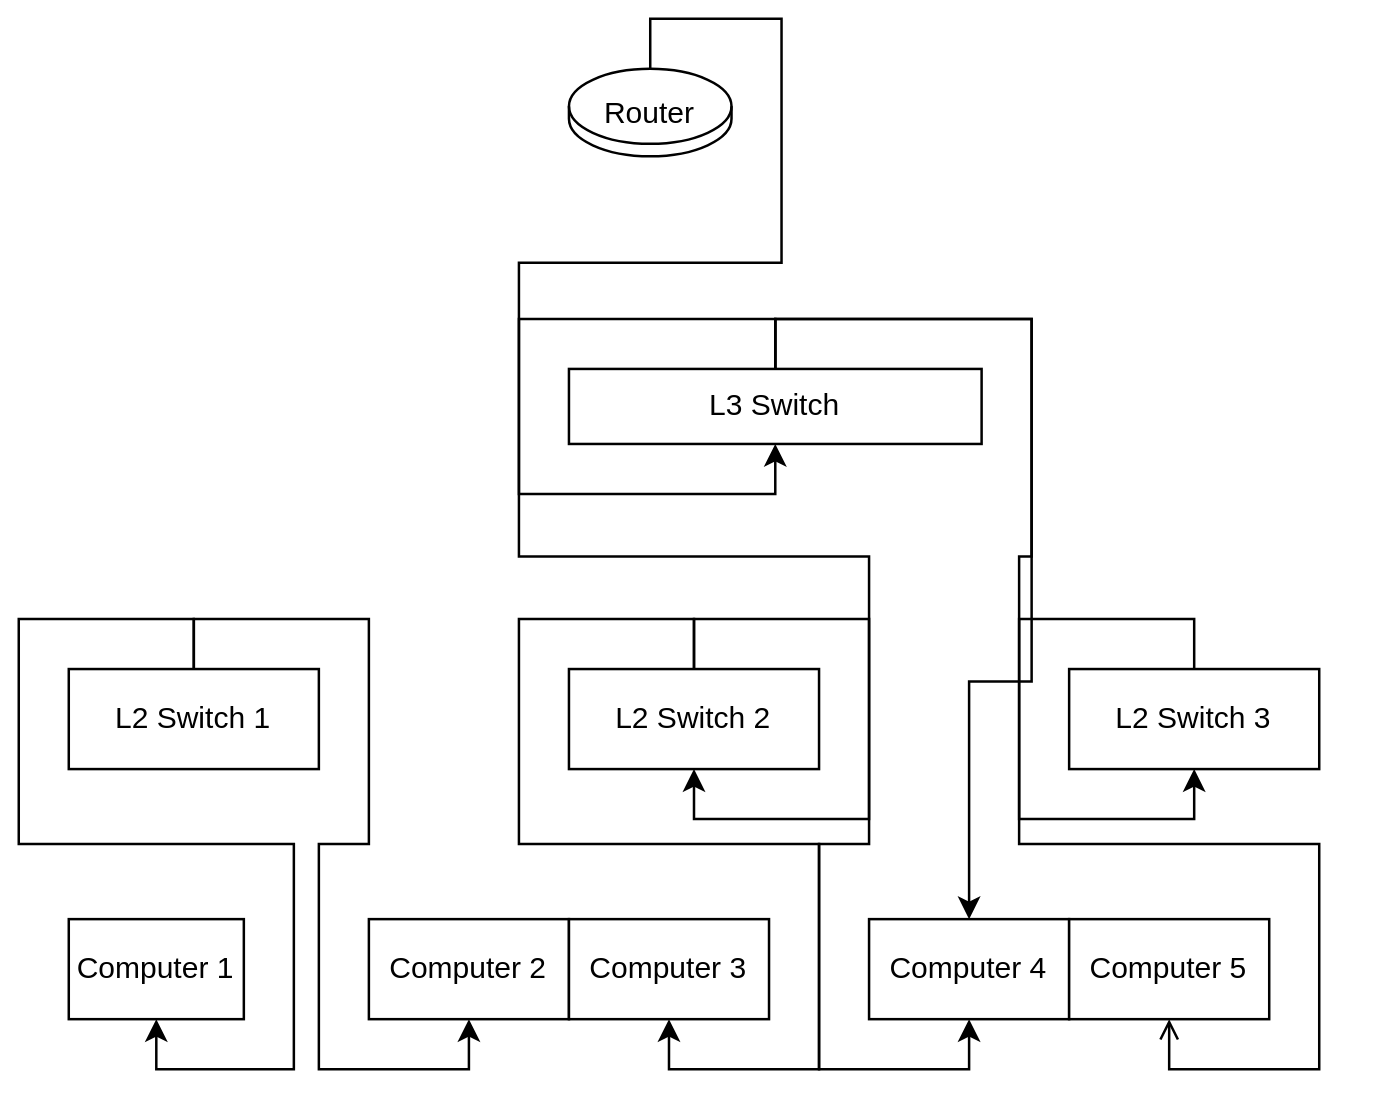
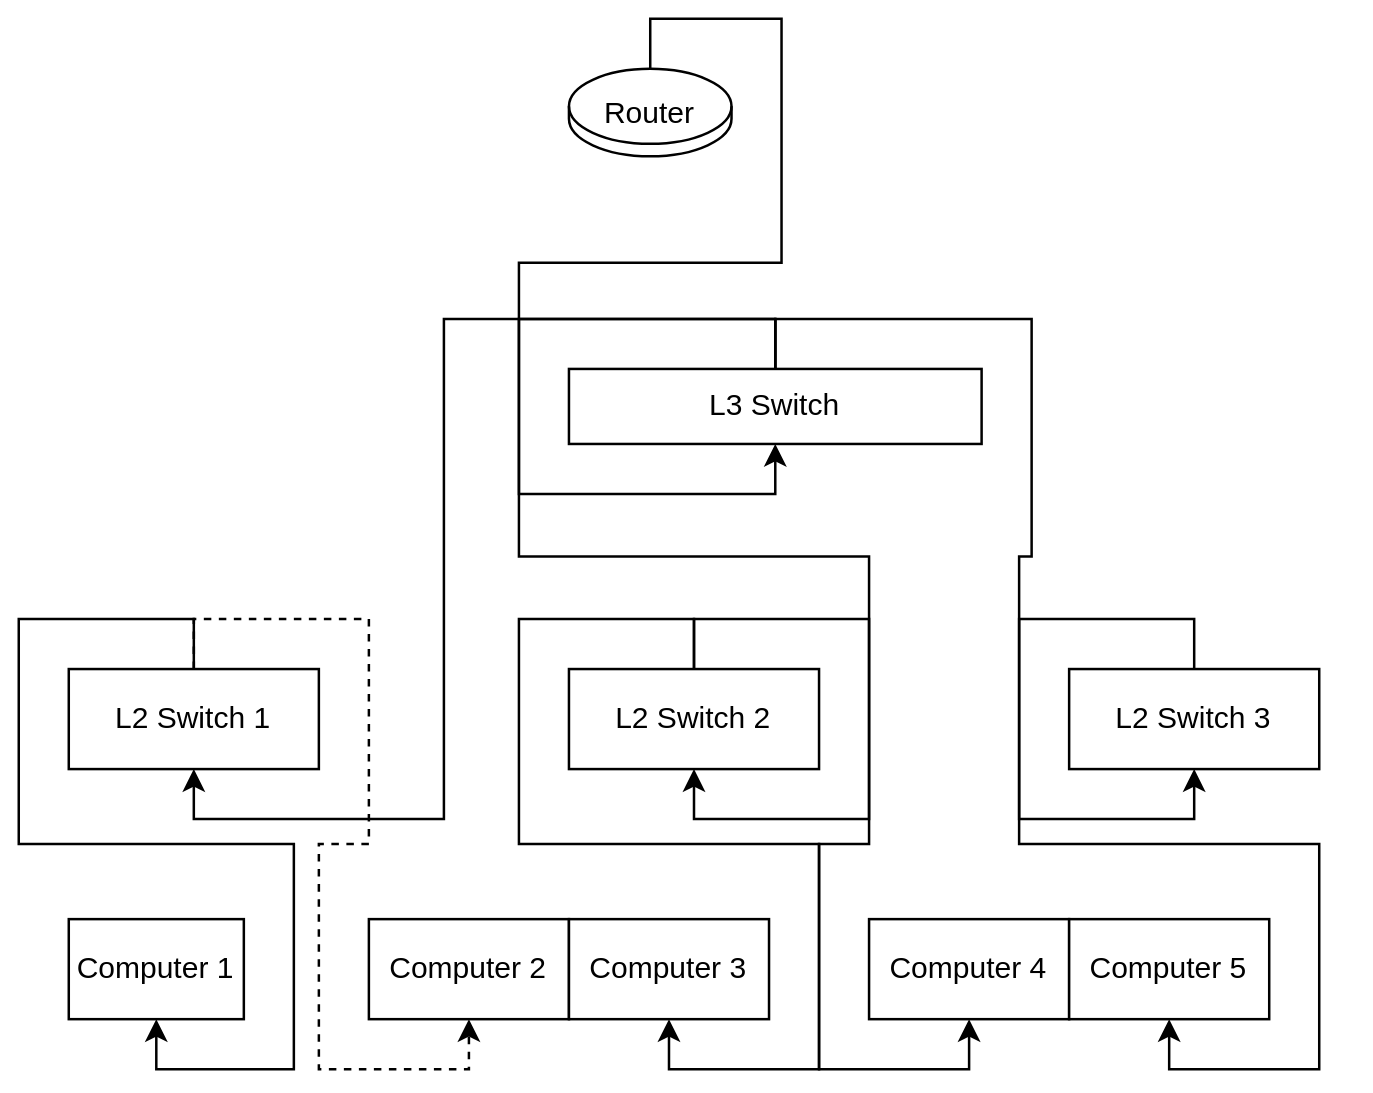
edge "L3 Switch" -> "Computer 4": now "L3 Switch" -> "L2 Switch 1"
edge "L2 Switch 1" -> "Computer 2": style solid -> dashed
edge "L2 Switch 3" -> "Computer 5": arrowhead open -> classic
